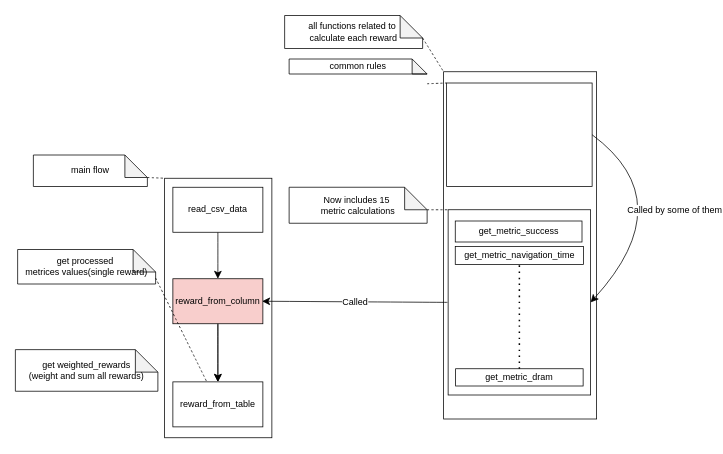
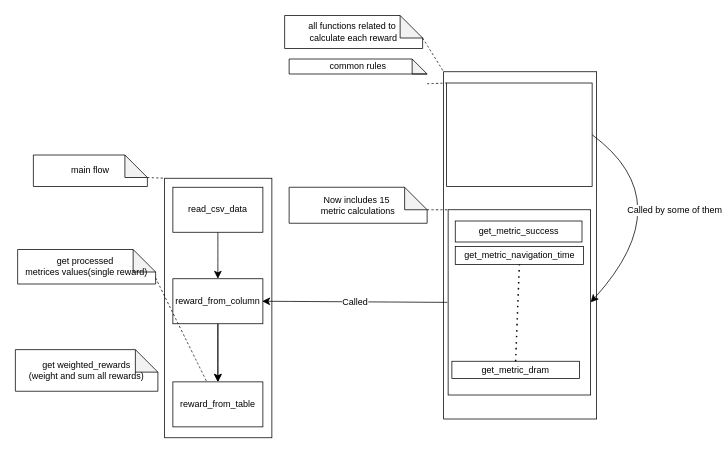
node "reward_from_column": fillcolor #f8cecc -> #ffffff
node "get_metric_dram": moved (519, 377) -> (516, 370)
